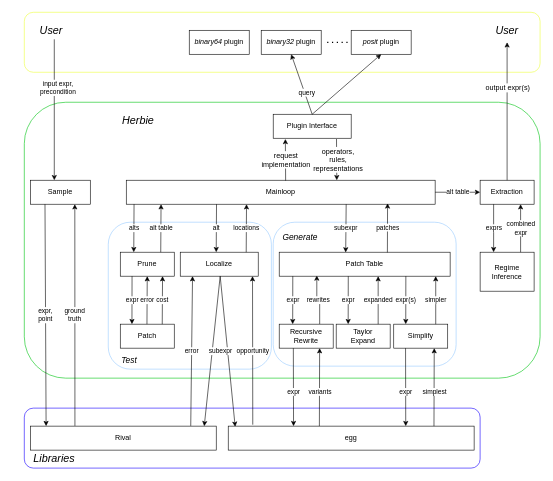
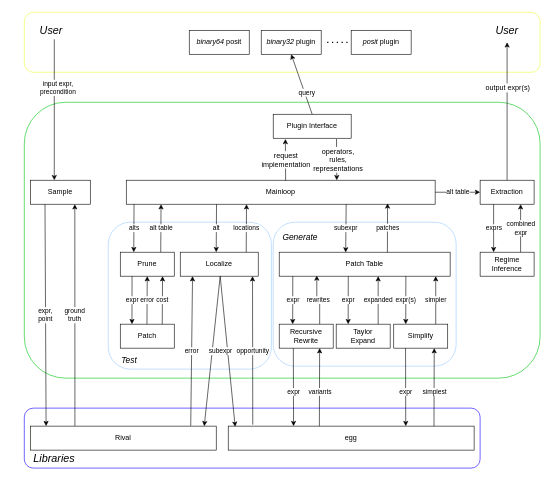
node "binary64 plugin": label "binary64 plugin" -> "binary64 posit"
edge "Plugin Interface" -> "posit plugin": removed
node "Herbie": removed
node "Regime Inference": size 54x39 -> 54x24
